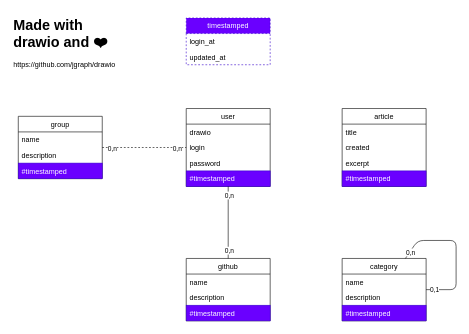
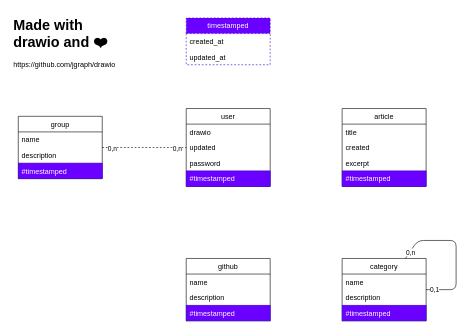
node "login_at": label "login_at" -> "created_at"
node "login": label "login" -> "updated"
edge "user" -- "github": removed, labels "0,n", "0,n"
